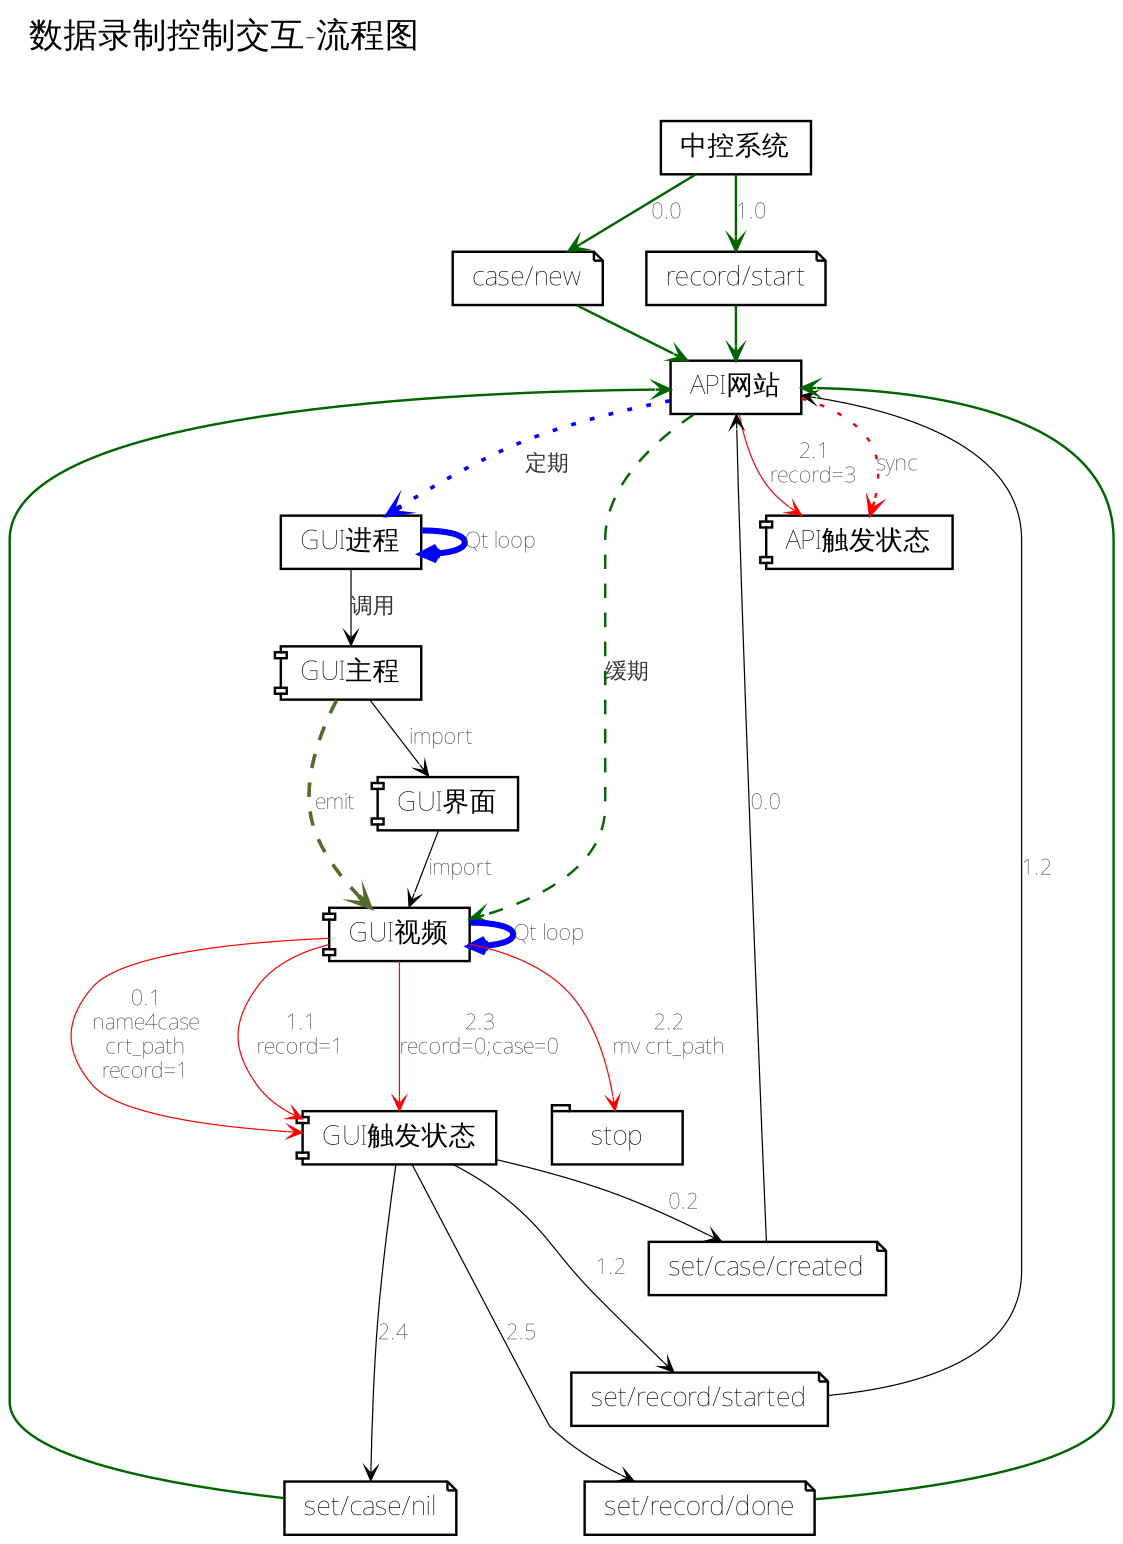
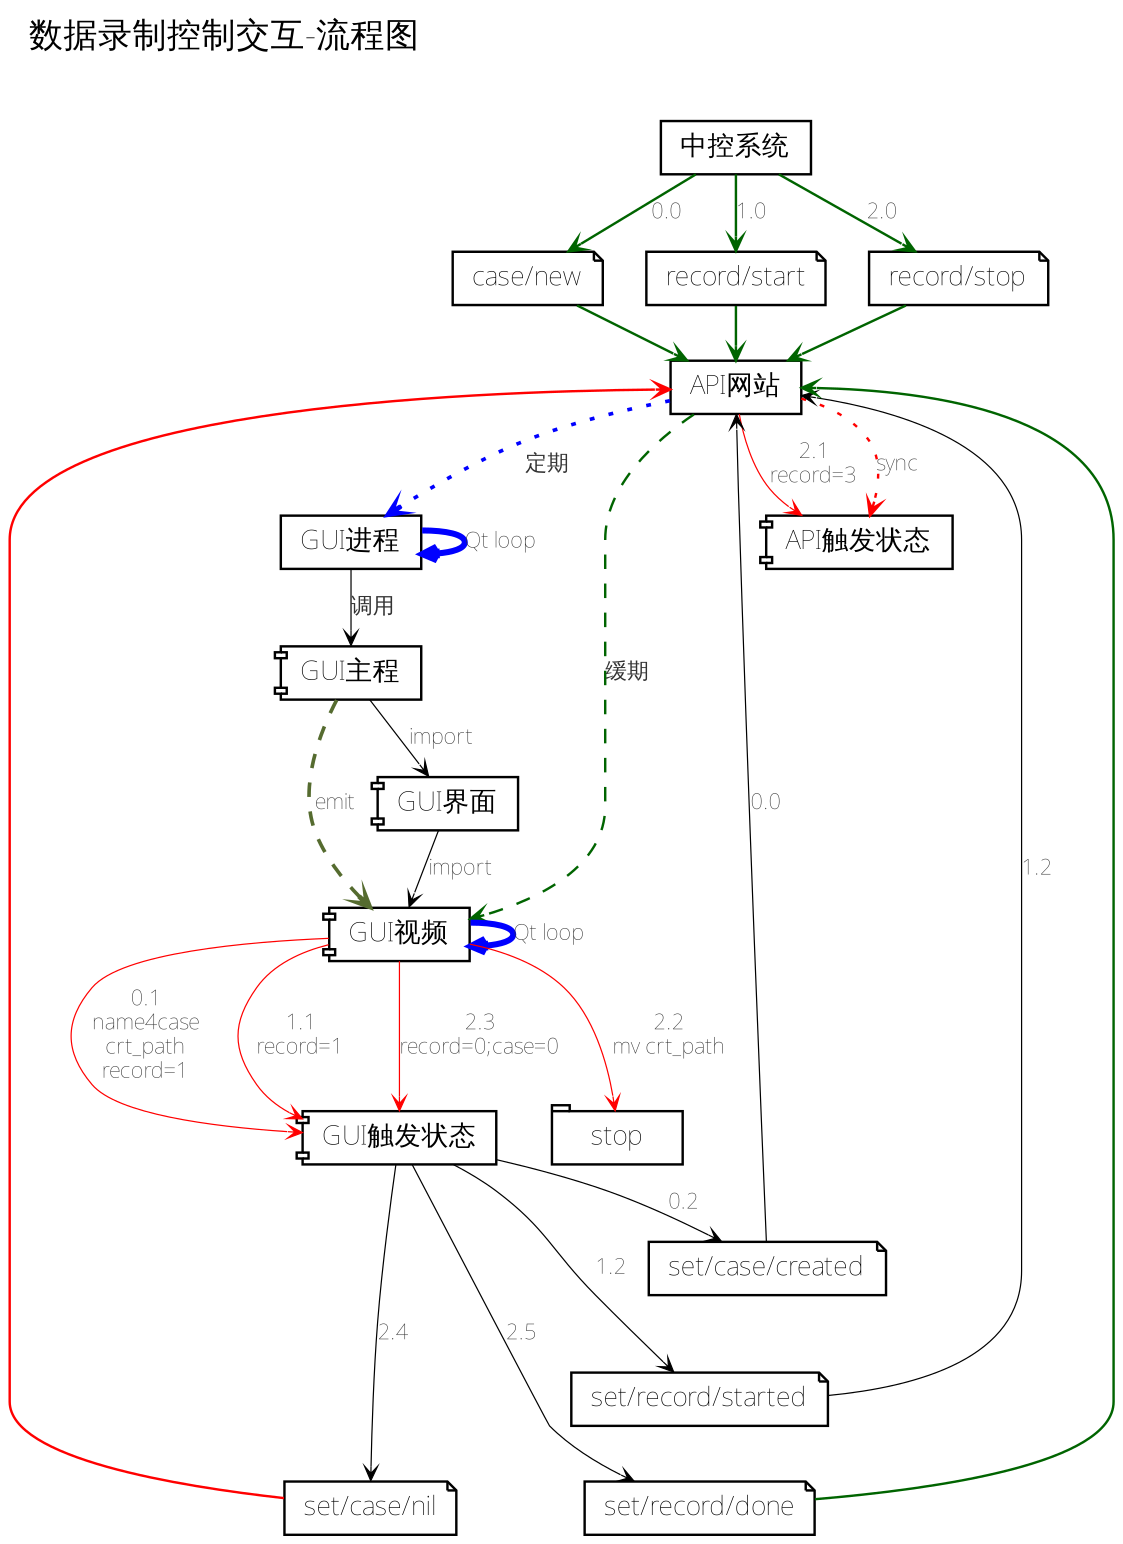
node "record/stop": added
edge "set/case/nil" -> "API网站": color darkgreen -> red
